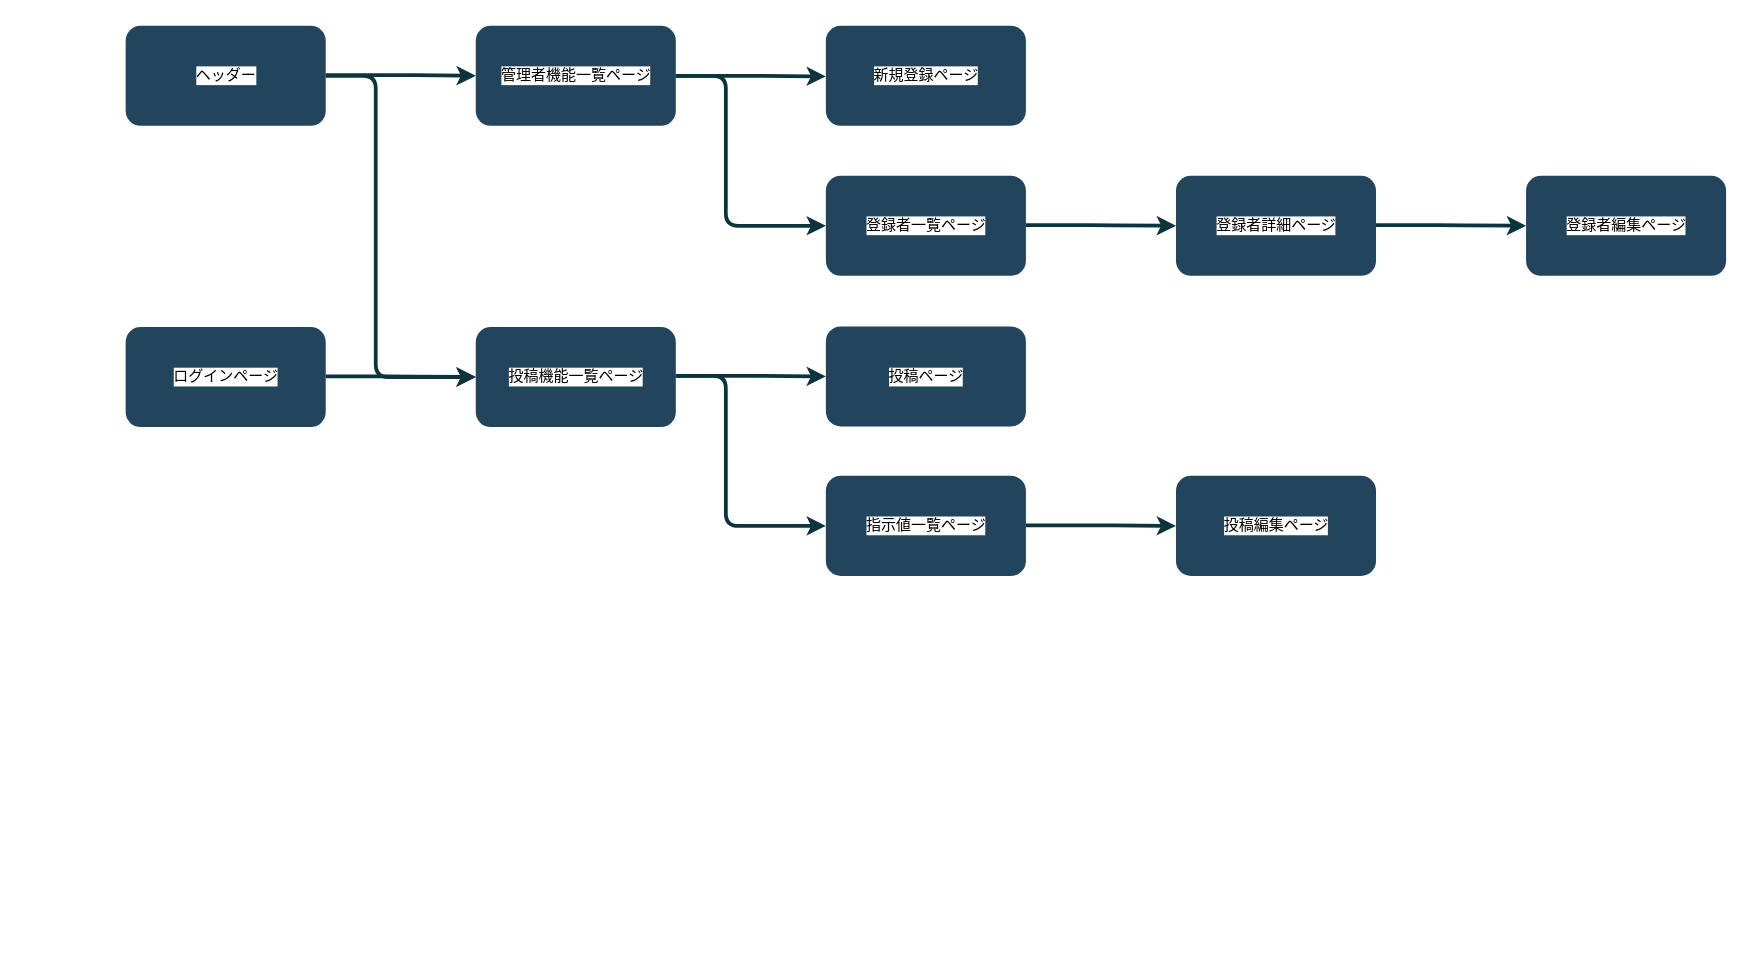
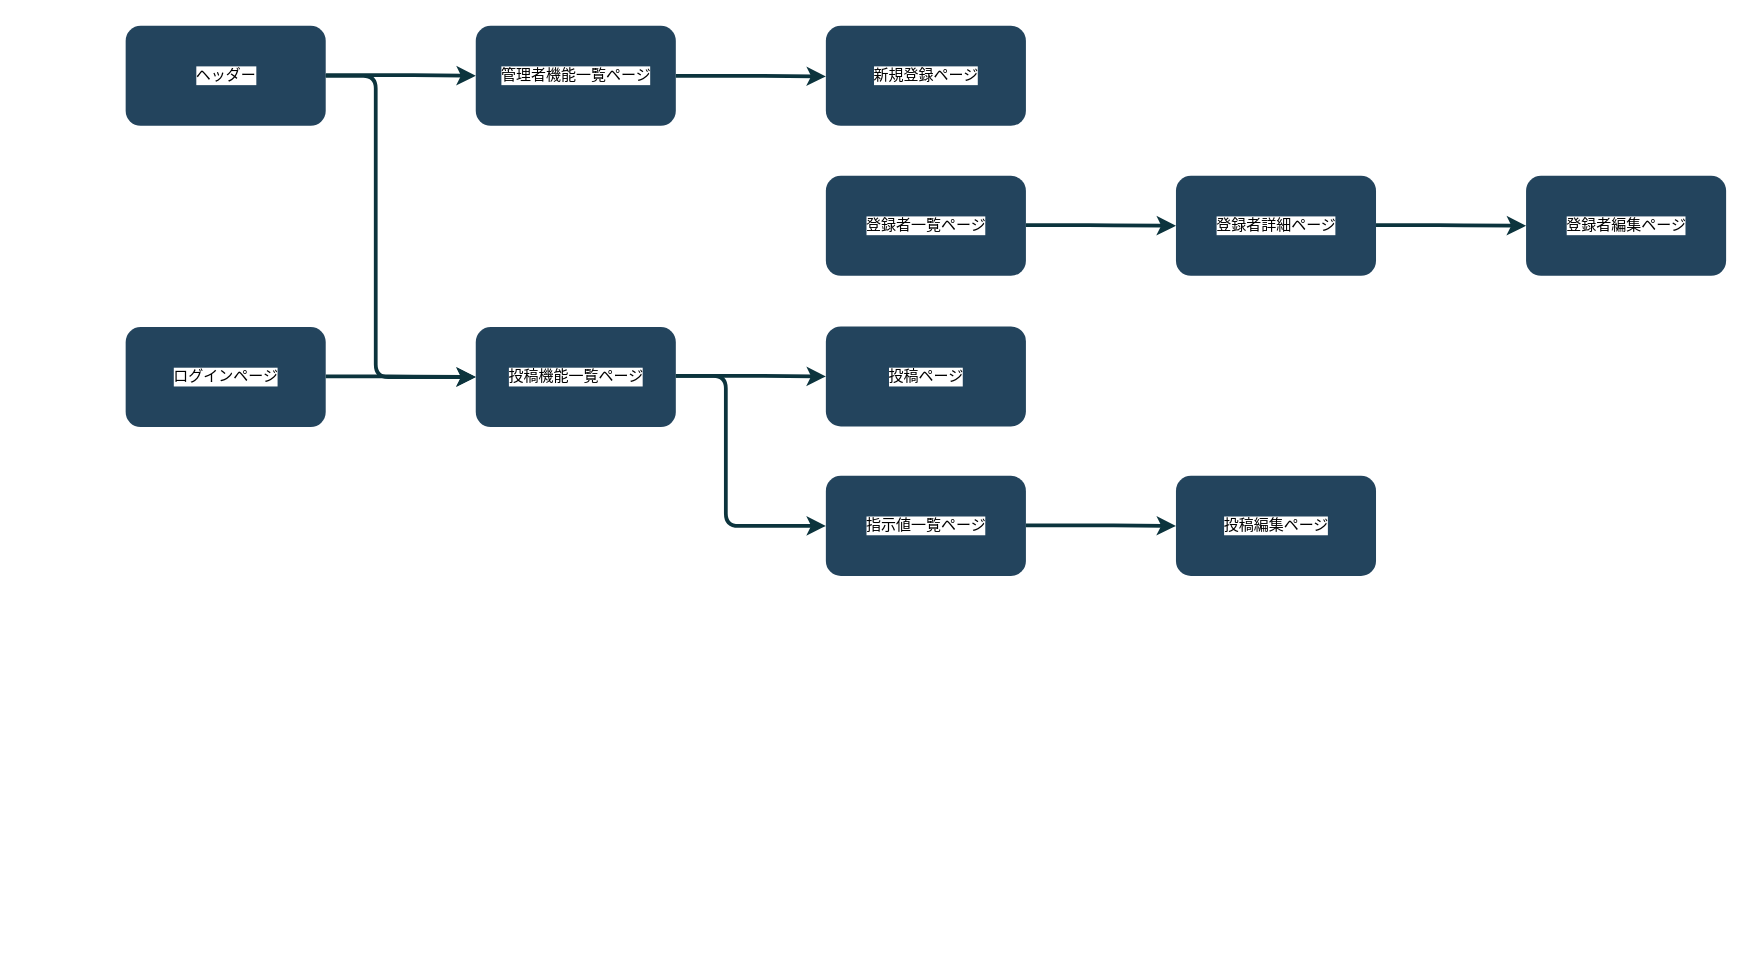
edge "管理者機能一覧ページ" -> "登録者一覧ページ": removed
